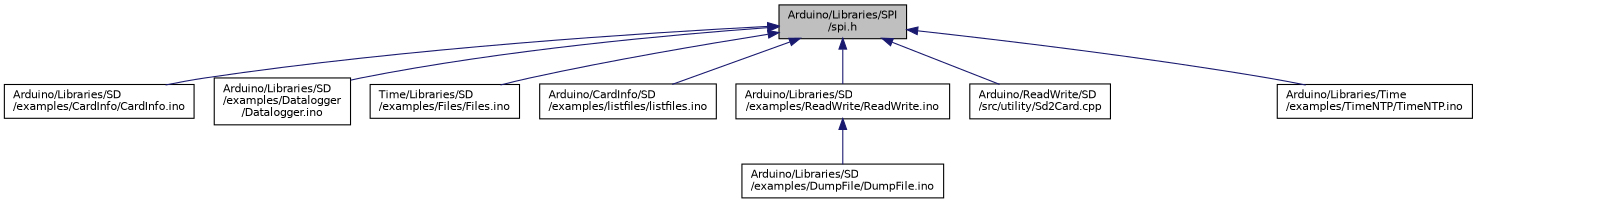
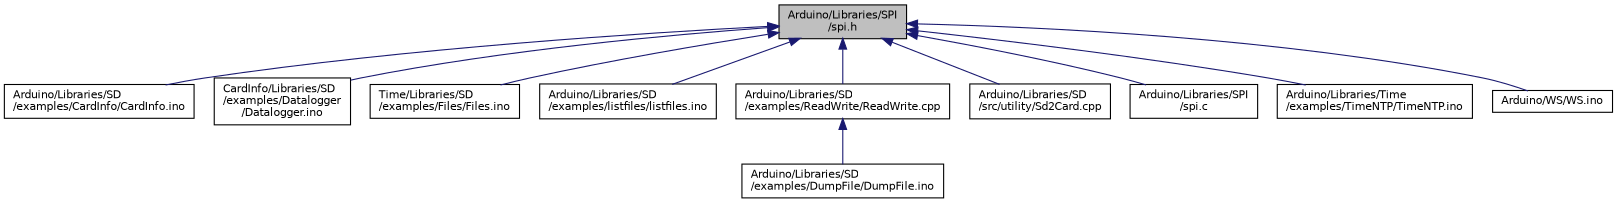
node "Arduino/Libraries/SD /examples/Datalogger /Datalogger.ino": label "Arduino/Libraries/SD /examples/Datalogger /Datalogger.ino" -> "CardInfo/Libraries/SD /examples/Datalogger /Datalogger.ino"
node "Arduino/CardInfo/SD /examples/listfiles/listfiles.ino": label "Arduino/CardInfo/SD /examples/listfiles/listfiles.ino" -> "Arduino/Libraries/SD /examples/listfiles/listfiles.ino"
node "Arduino/Libraries/SD /examples/ReadWrite/ReadWrite.ino": label "Arduino/Libraries/SD /examples/ReadWrite/ReadWrite.ino" -> "Arduino/Libraries/SD /examples/ReadWrite/ReadWrite.cpp"
node "Arduino/ReadWrite/SD /src/utility/Sd2Card.cpp": label "Arduino/ReadWrite/SD /src/utility/Sd2Card.cpp" -> "Arduino/Libraries/SD /src/utility/Sd2Card.cpp"
node "Arduino/Libraries/SPI /spi.c": added
node "Arduino/WS/WS.ino": added
